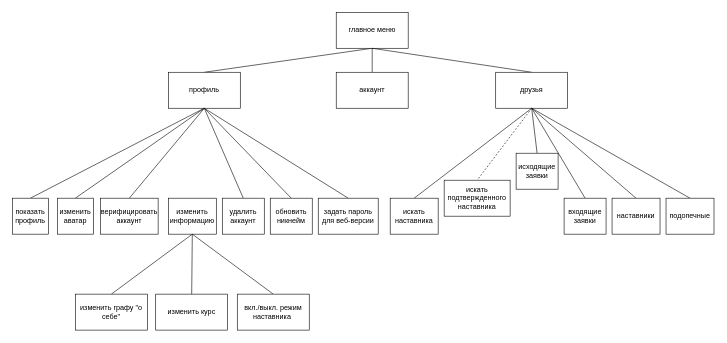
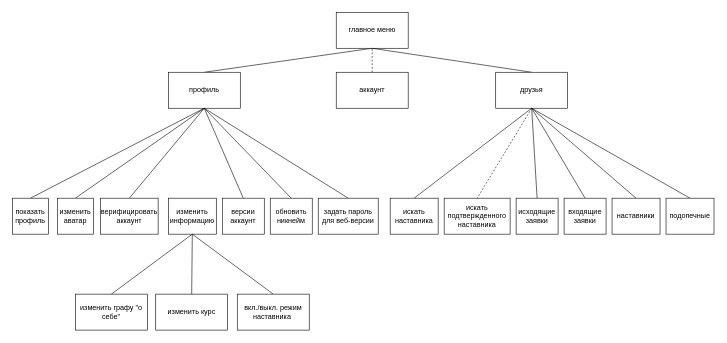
edge "главное меню" -- "аккаунт": style solid -> dashed
node "исходящие заявки": moved (537, 171) -> (537, 216)
node "искать подтвержденного наставника": moved (477, 198) -> (477, 216)
node "удалить аккаунт": label "удалить аккаунт" -> "версии аккаунт"
